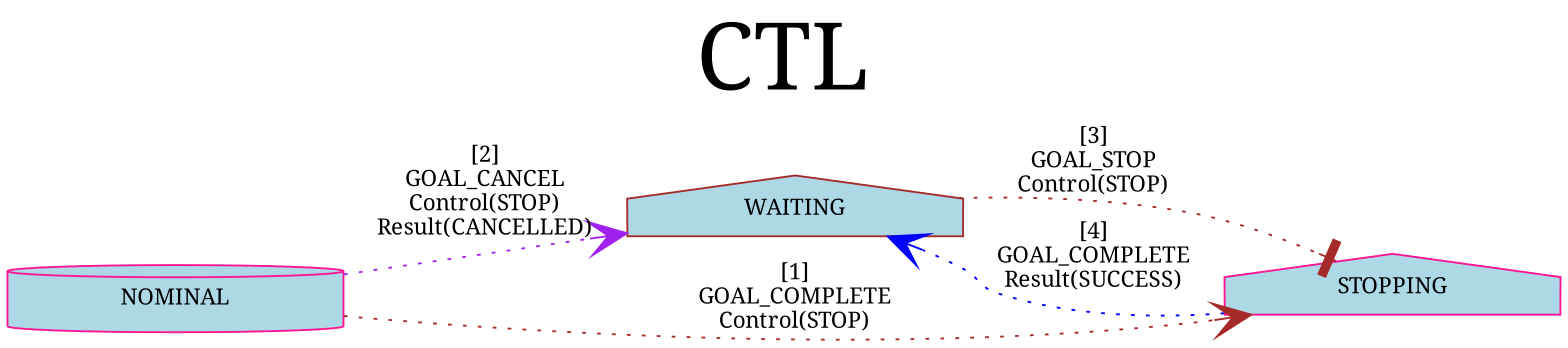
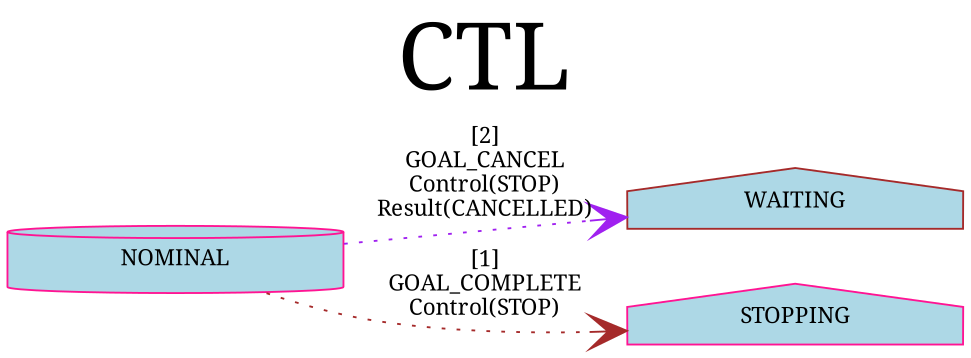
edge "WAITING" -> "STOPPING": removed, label "[3] GOAL_STOP Control(STOP)"
edge "STOPPING" -> "WAITING": removed, label "[4] GOAL_COMPLETE Result(SUCCESS)"
